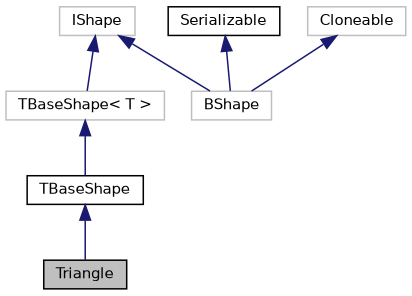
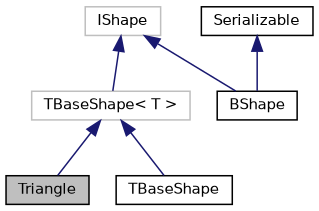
node "Cloneable": removed
node "BShape": color grey75 -> black
edge "Triangle" -> "TBaseShape": now "Triangle" -> "TBaseShape< T >"
